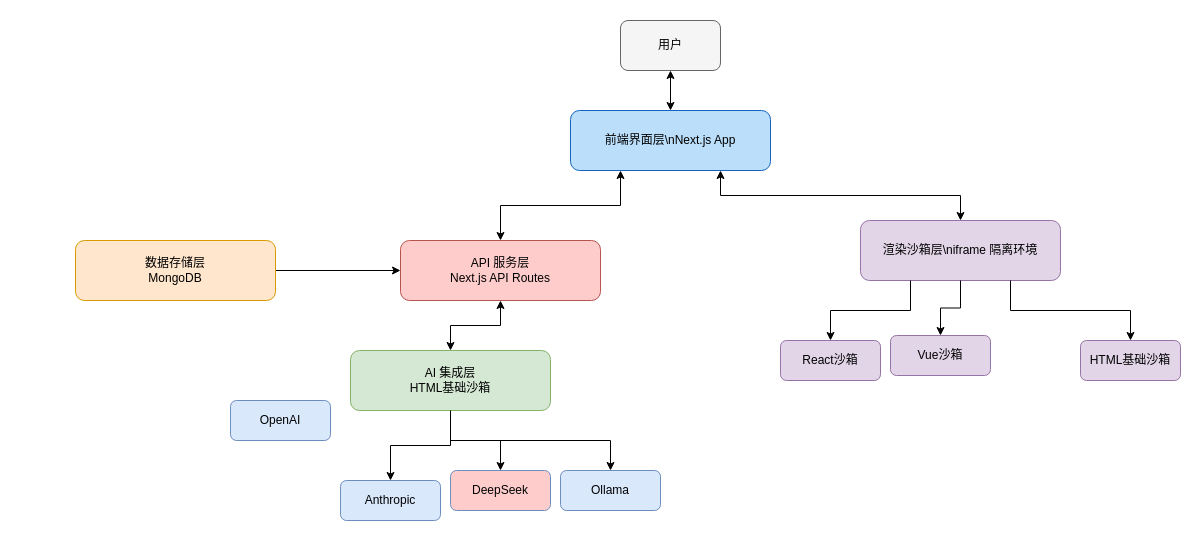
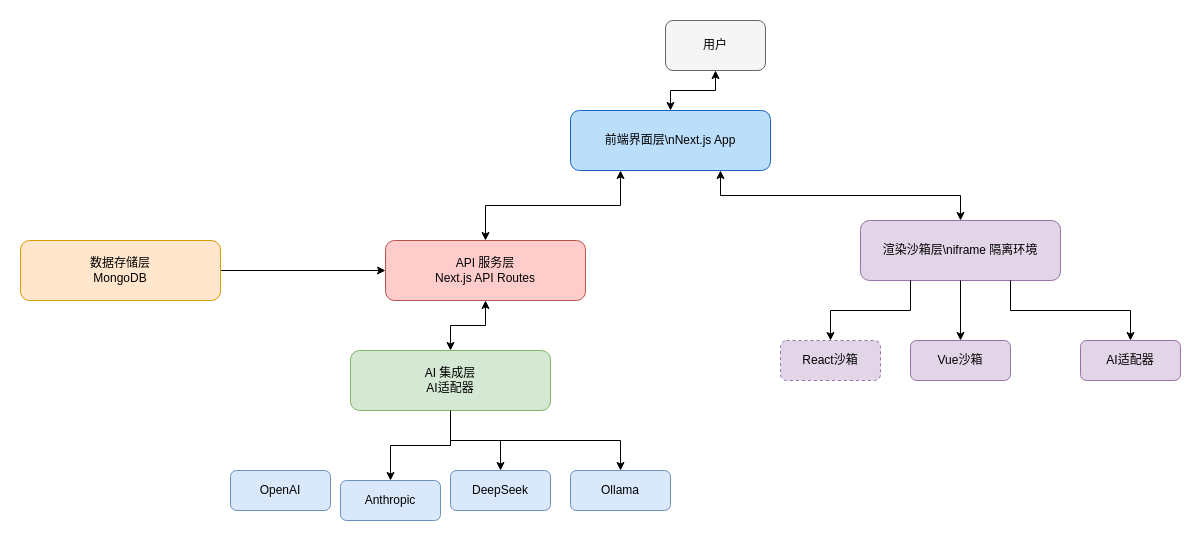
node "用户": moved (671, 46) -> (716, 46)
node "数据存储层 MongoDB": moved (176, 271) -> (121, 271)
node "API 服务层 Next.js API Routes": moved (501, 271) -> (486, 271)
node "Vue沙箱": moved (941, 356) -> (961, 361)
node "React沙箱": style solid -> dashed
node "HTML基础沙箱": label "HTML基础沙箱" -> "AI适配器"
node "AI 集成层 HTML基础沙箱": label "AI 集成层 HTML基础沙箱" -> "AI 集成层 AI适配器"
node "OpenAI": moved (281, 421) -> (281, 491)
node "DeepSeek": fillcolor #ffcccc -> #dae8fc
node "Ollama": moved (611, 491) -> (621, 491)
